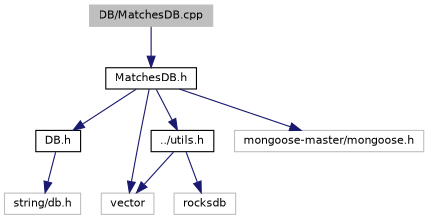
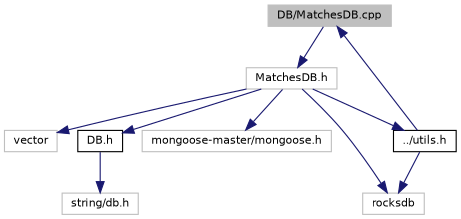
node "MatchesDB.h": color black -> grey75
edge "MatchesDB.h" -> "rocksdb": added
edge "../utils.h" -> "vector": now "../utils.h" -> "DB/MatchesDB.cpp"
